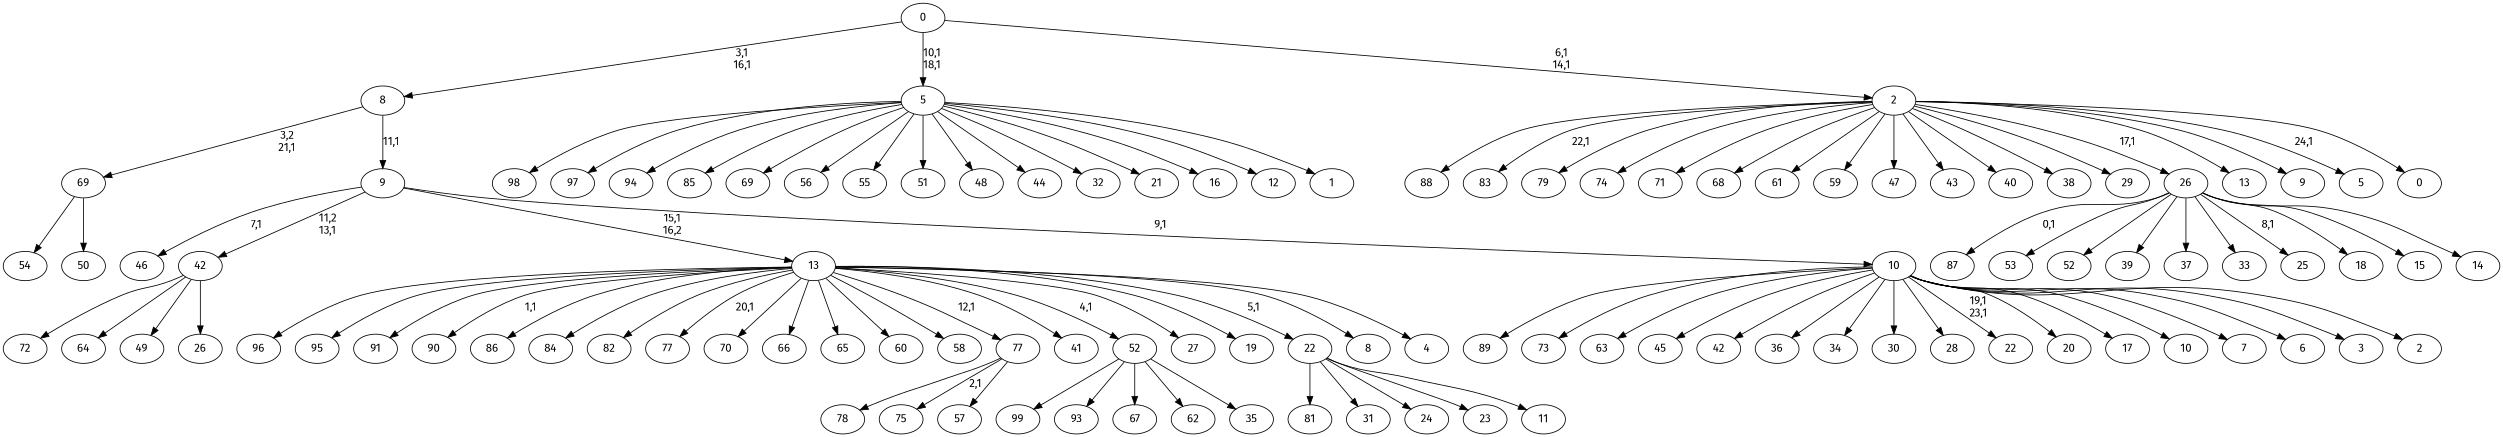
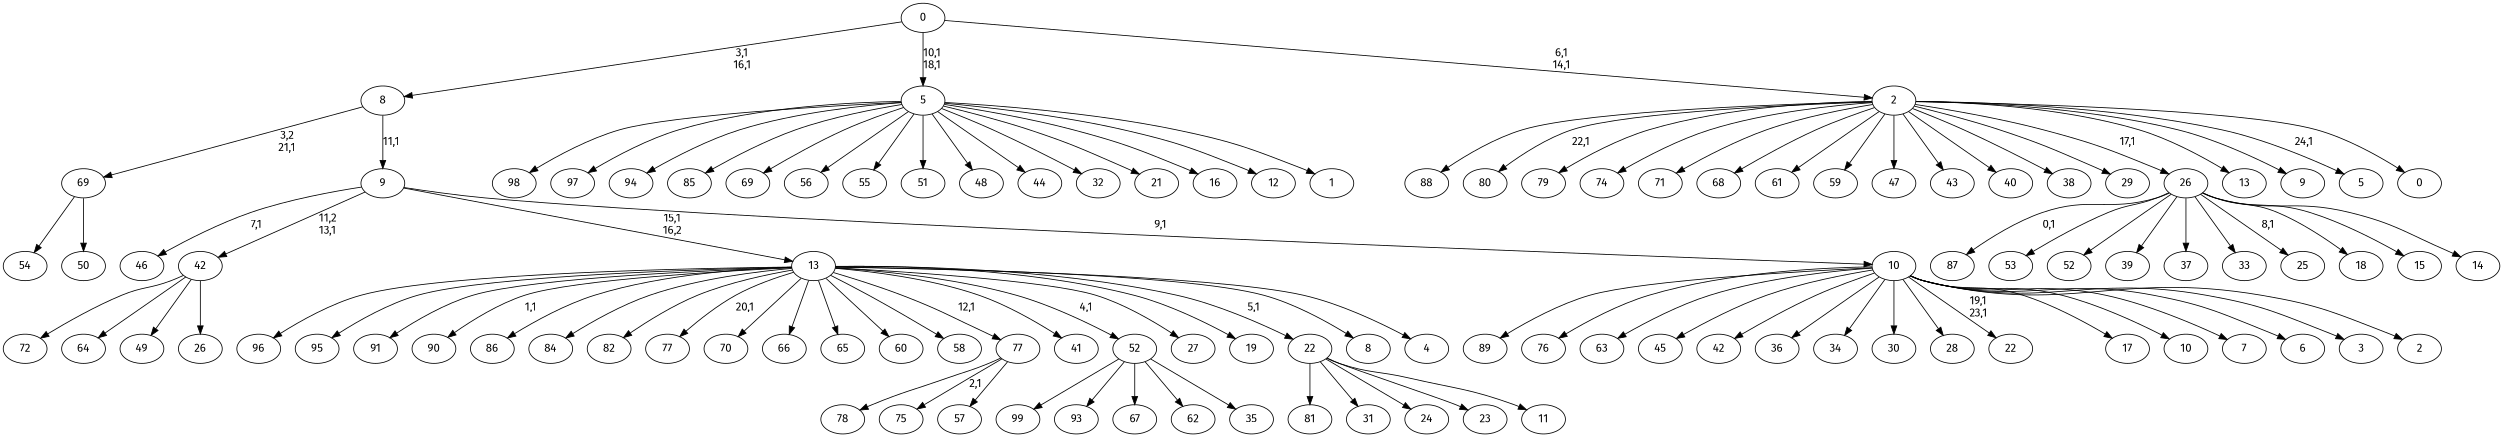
node "83": label "83" -> "80"
node "73": label "73" -> "76"
node "20": removed
